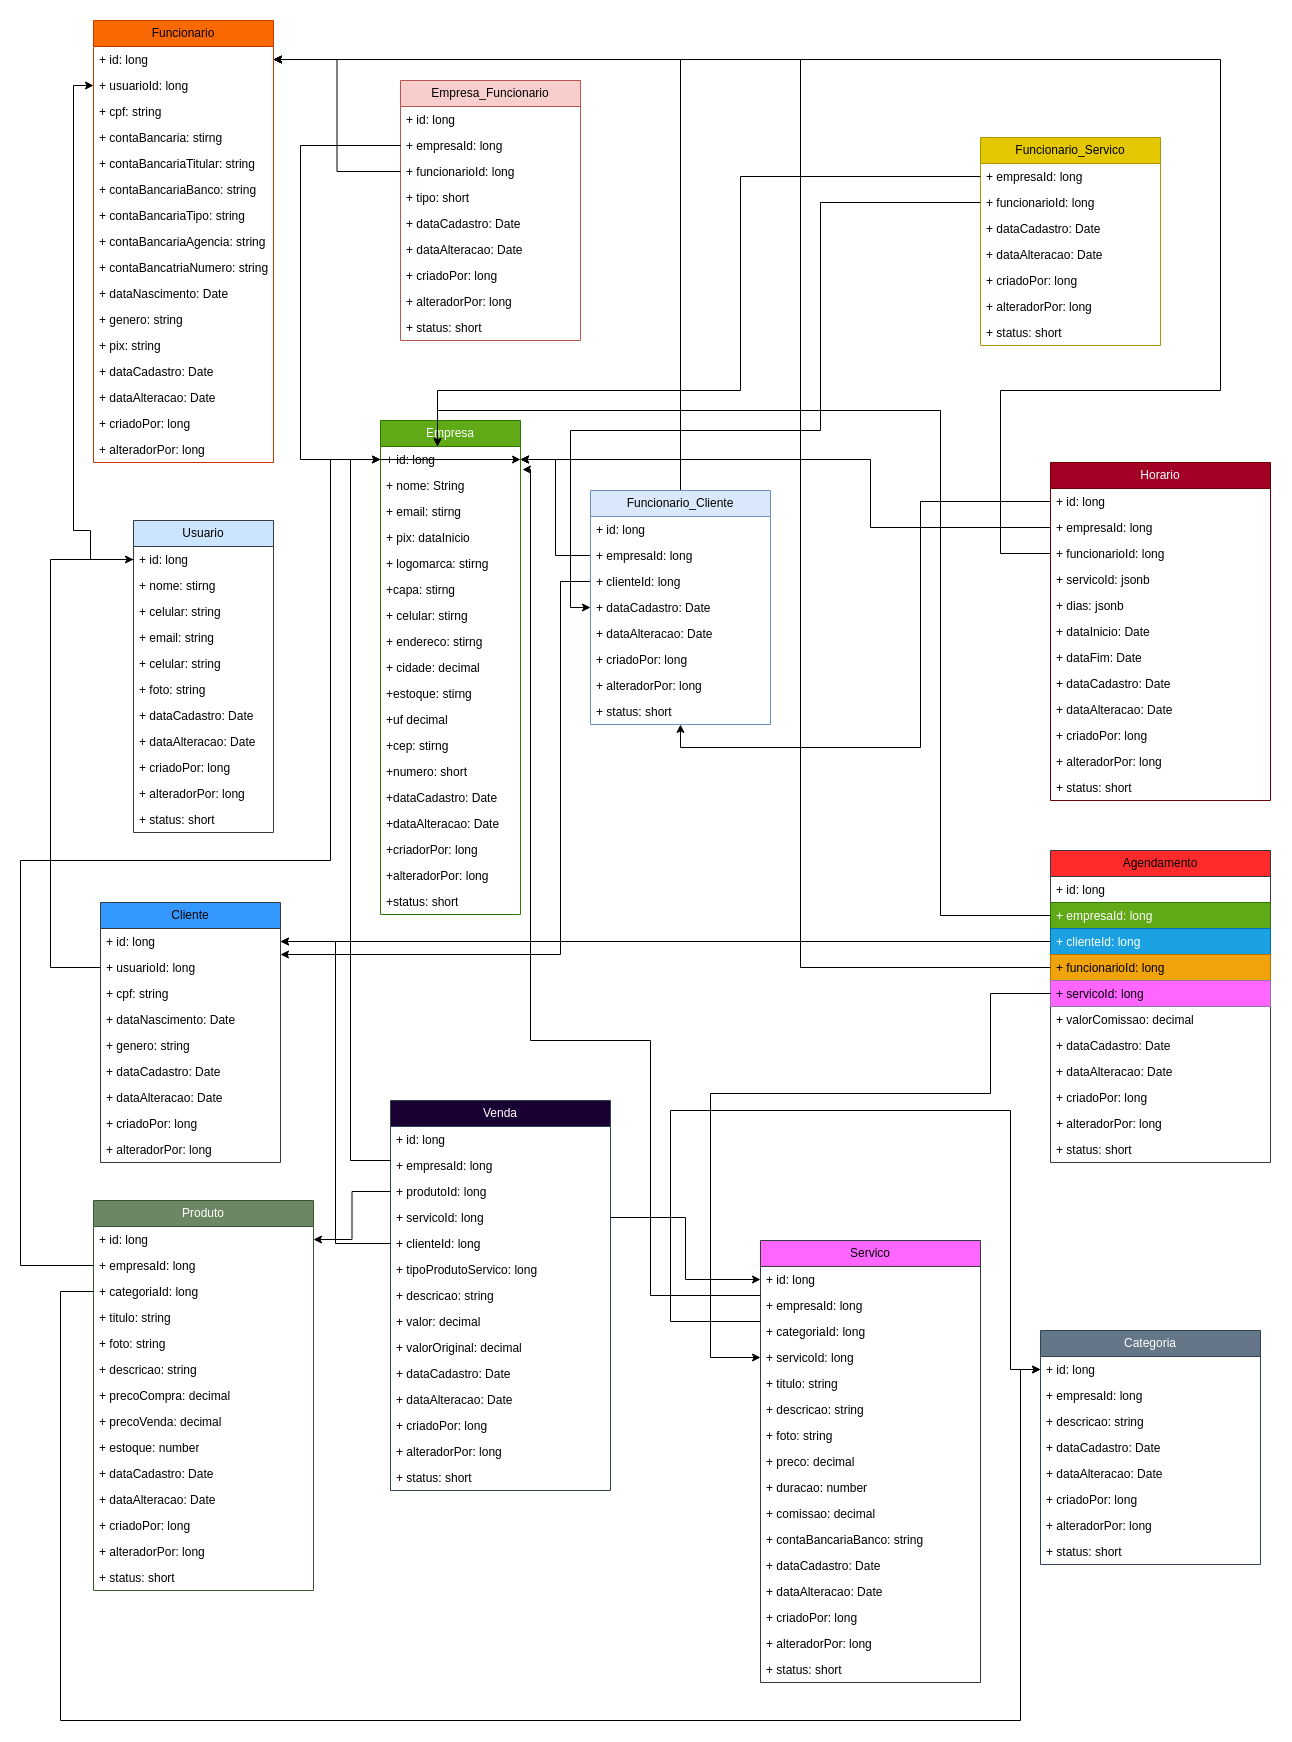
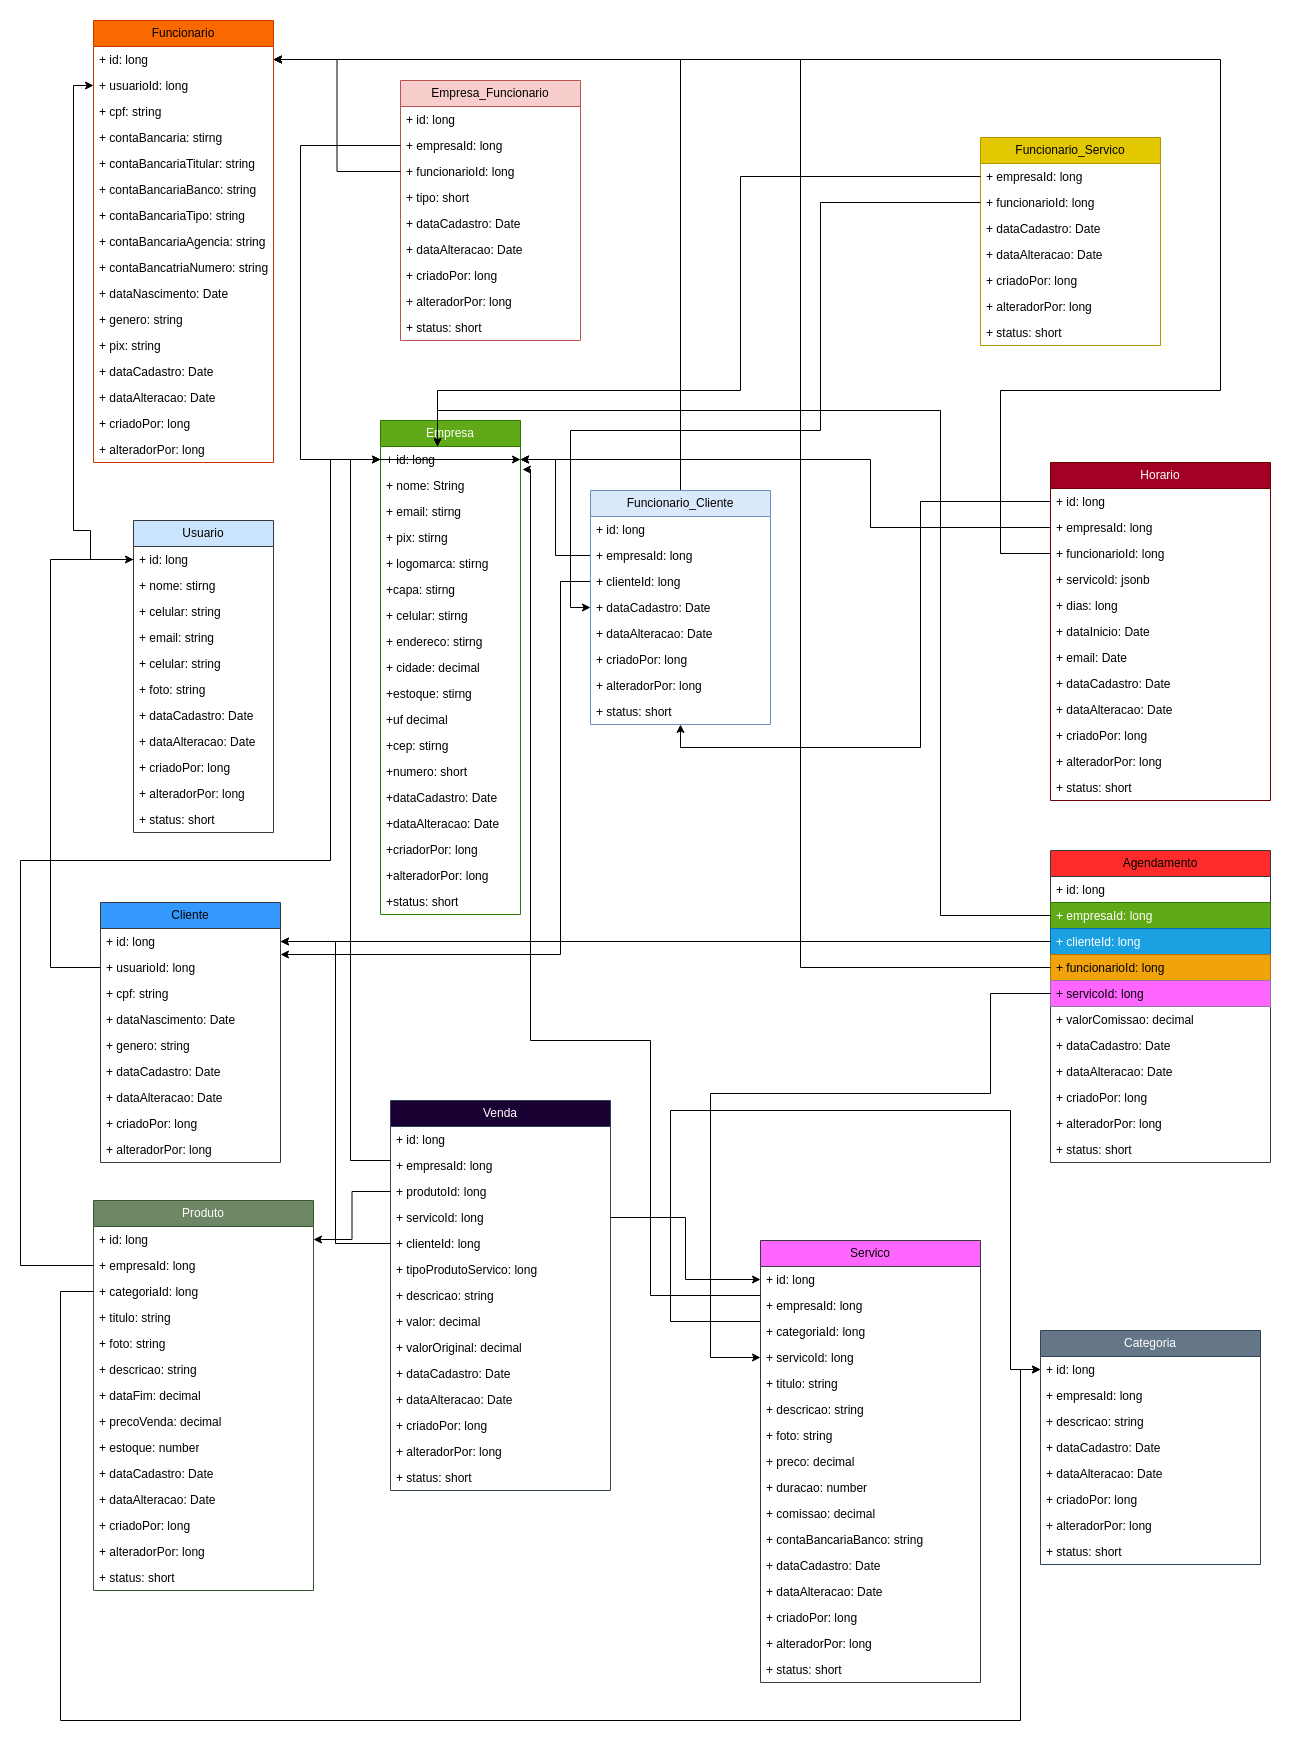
node "+ pix: dataInicio": label "+ pix: dataInicio" -> "+ pix: stirng"
node "+ dias: jsonb": label "+ dias: jsonb" -> "+ dias: long"
node "+ dataFim: Date": label "+ dataFim: Date" -> "+ email: Date"
node "+ precoCompra: decimal": label "+ precoCompra: decimal" -> "+ dataFim: decimal"
